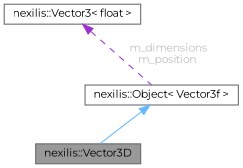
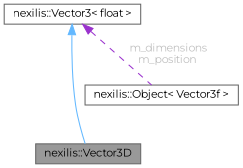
edge "nexilis::Vector3D" -> "nexilis::Object< Vector3f >": now "nexilis::Vector3D" -> "nexilis::Vector3< float >"
